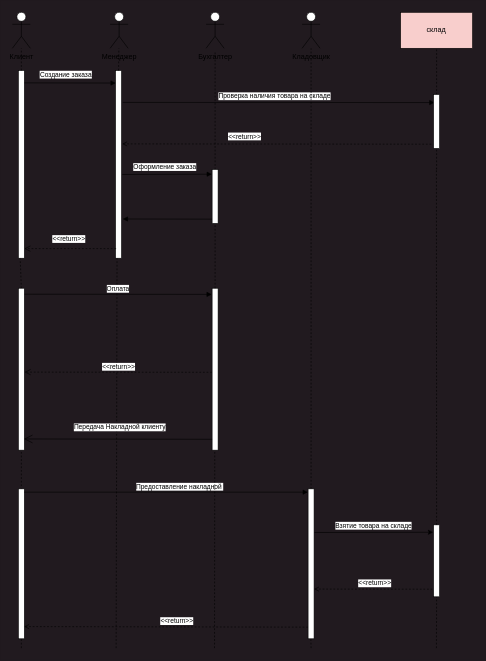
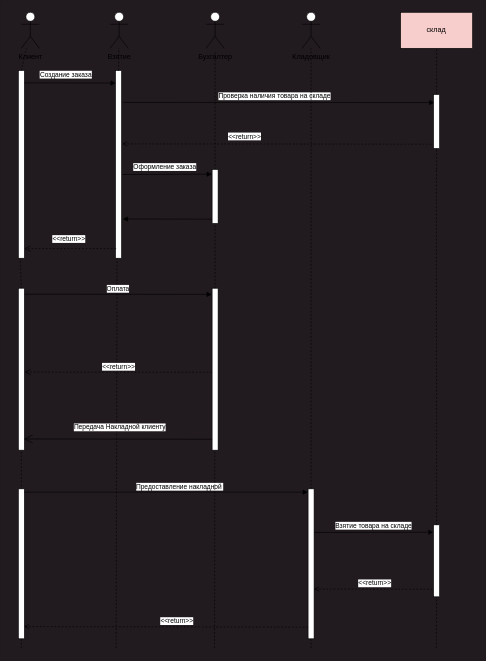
node "Клиент": moved (21, 30) -> (30, 30)
node "Менеджер": label "Менеджер" -> "Взятие"
